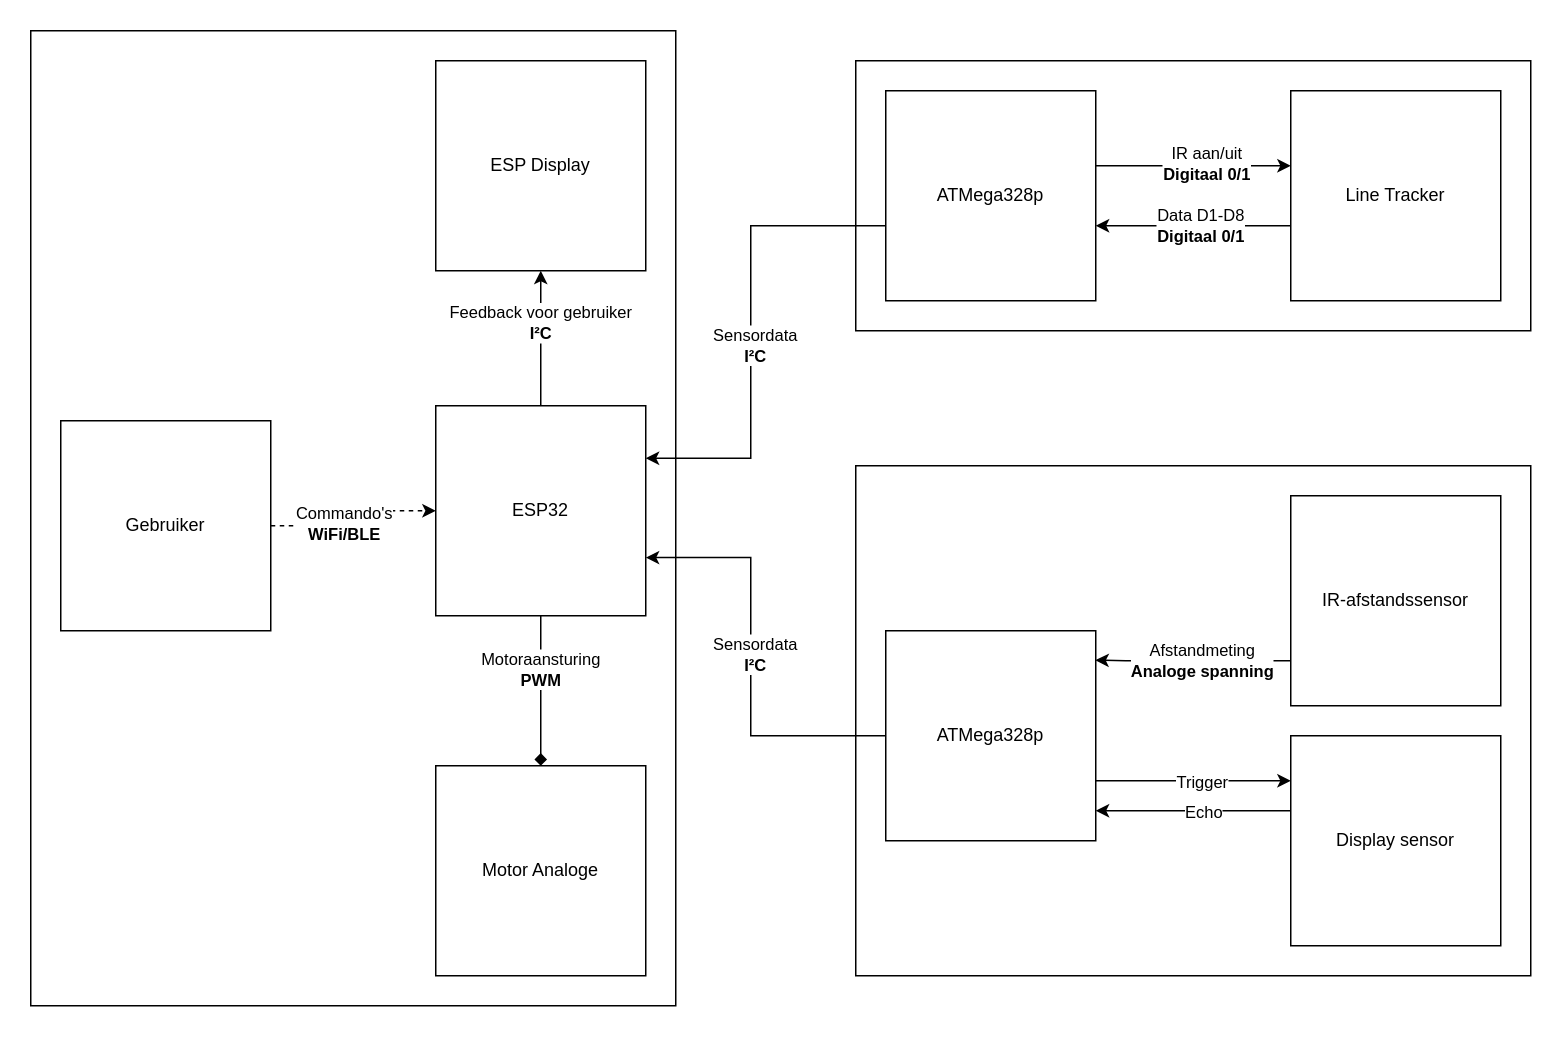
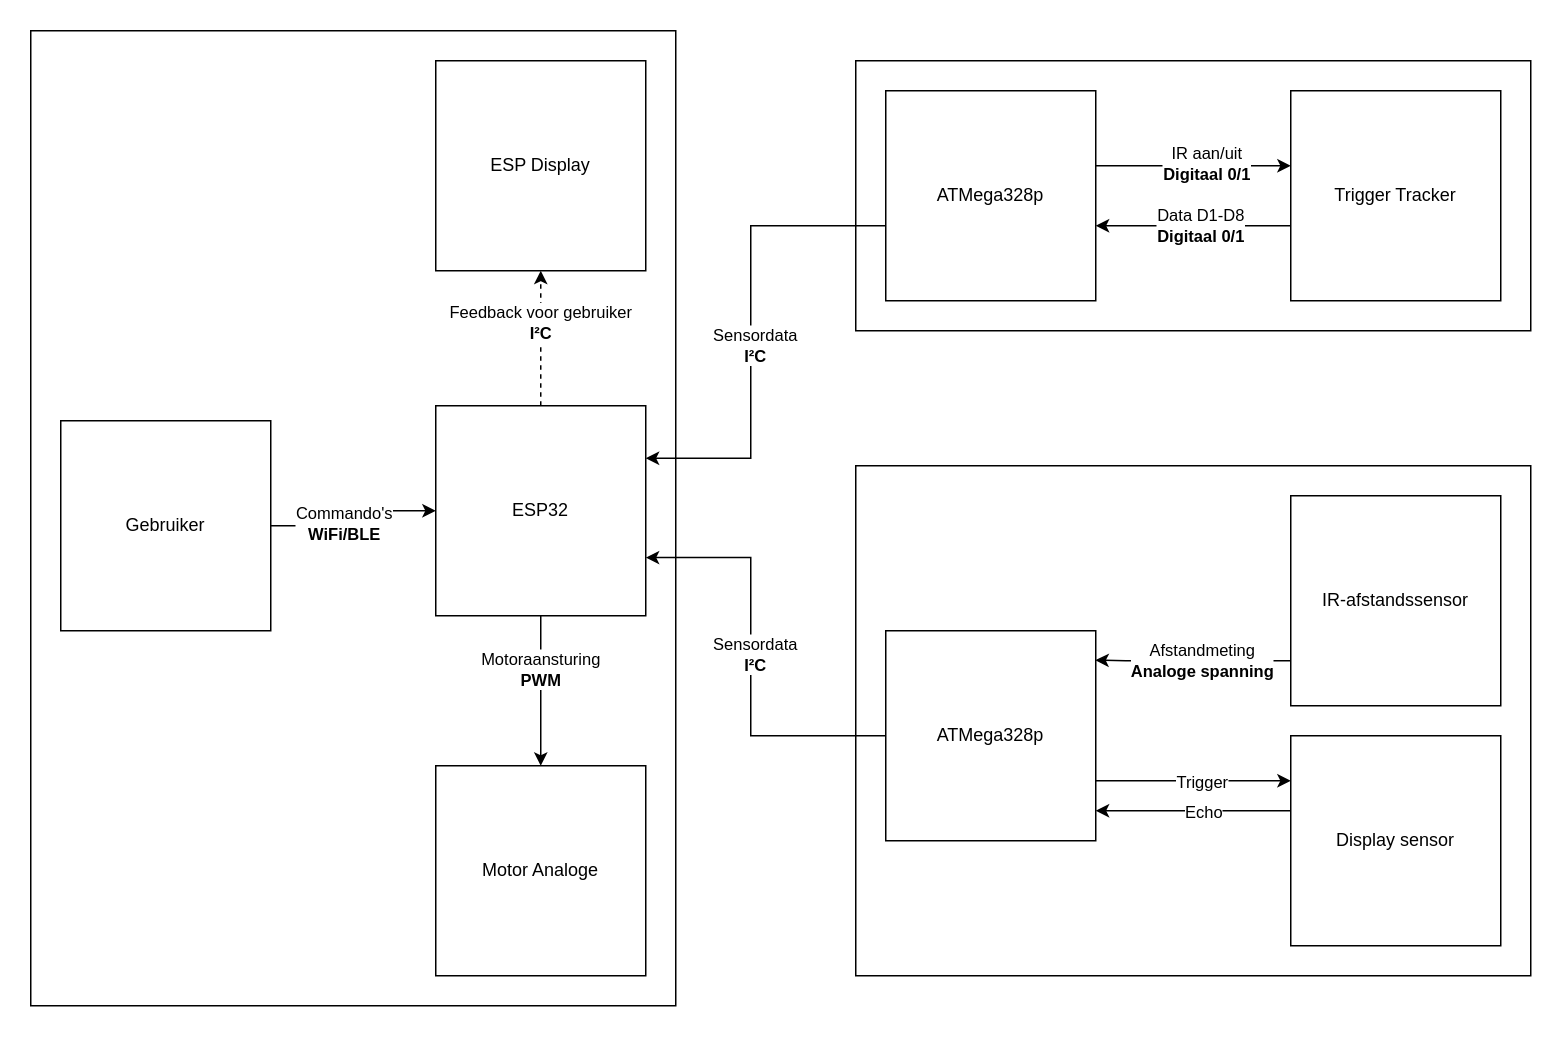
node "Line Tracker": label "Line Tracker" -> "Trigger Tracker"
edge "ESP32" -> "ESP Display": style solid -> dashed
edge "Gebruiker" -> "ESP32": style dashed -> solid
edge "ESP32" -> "Motor Analoge": arrowhead diamond -> classic
